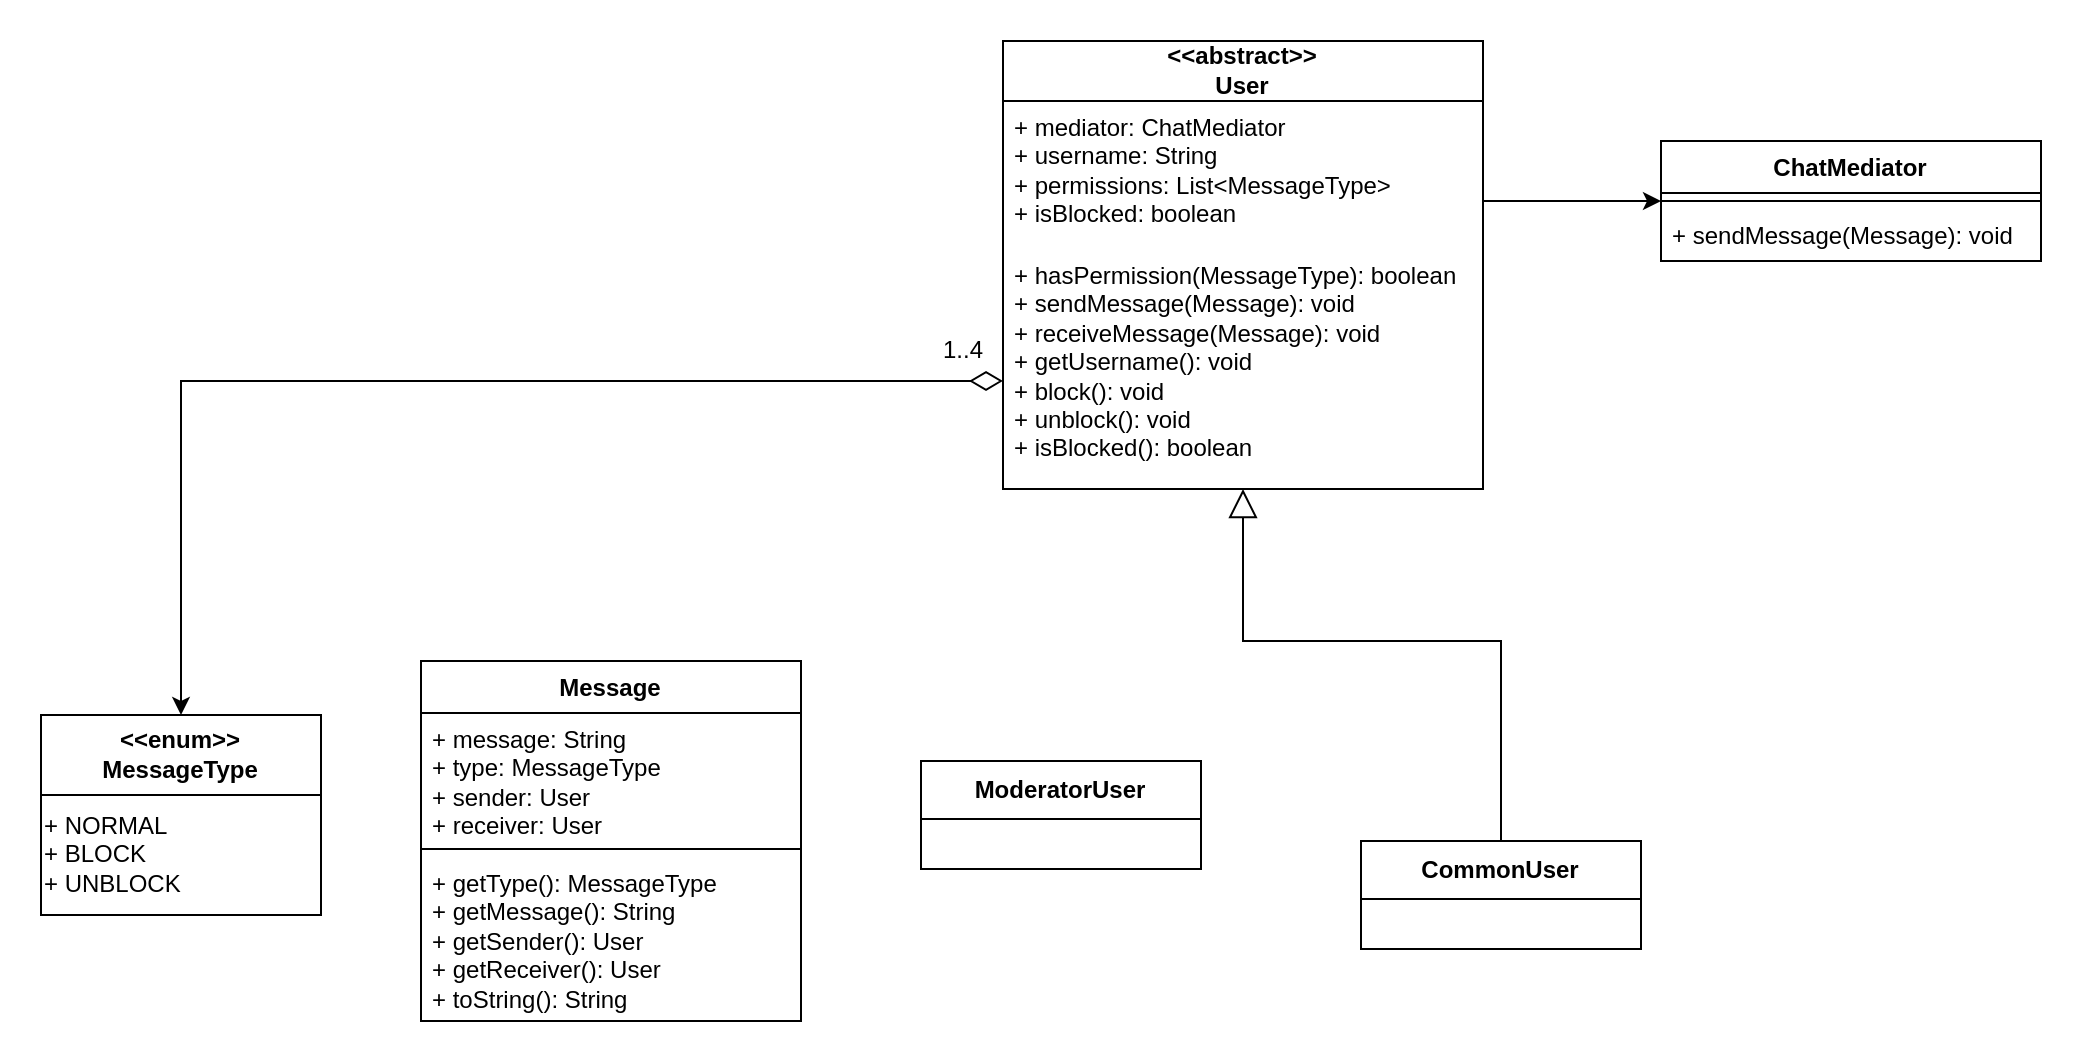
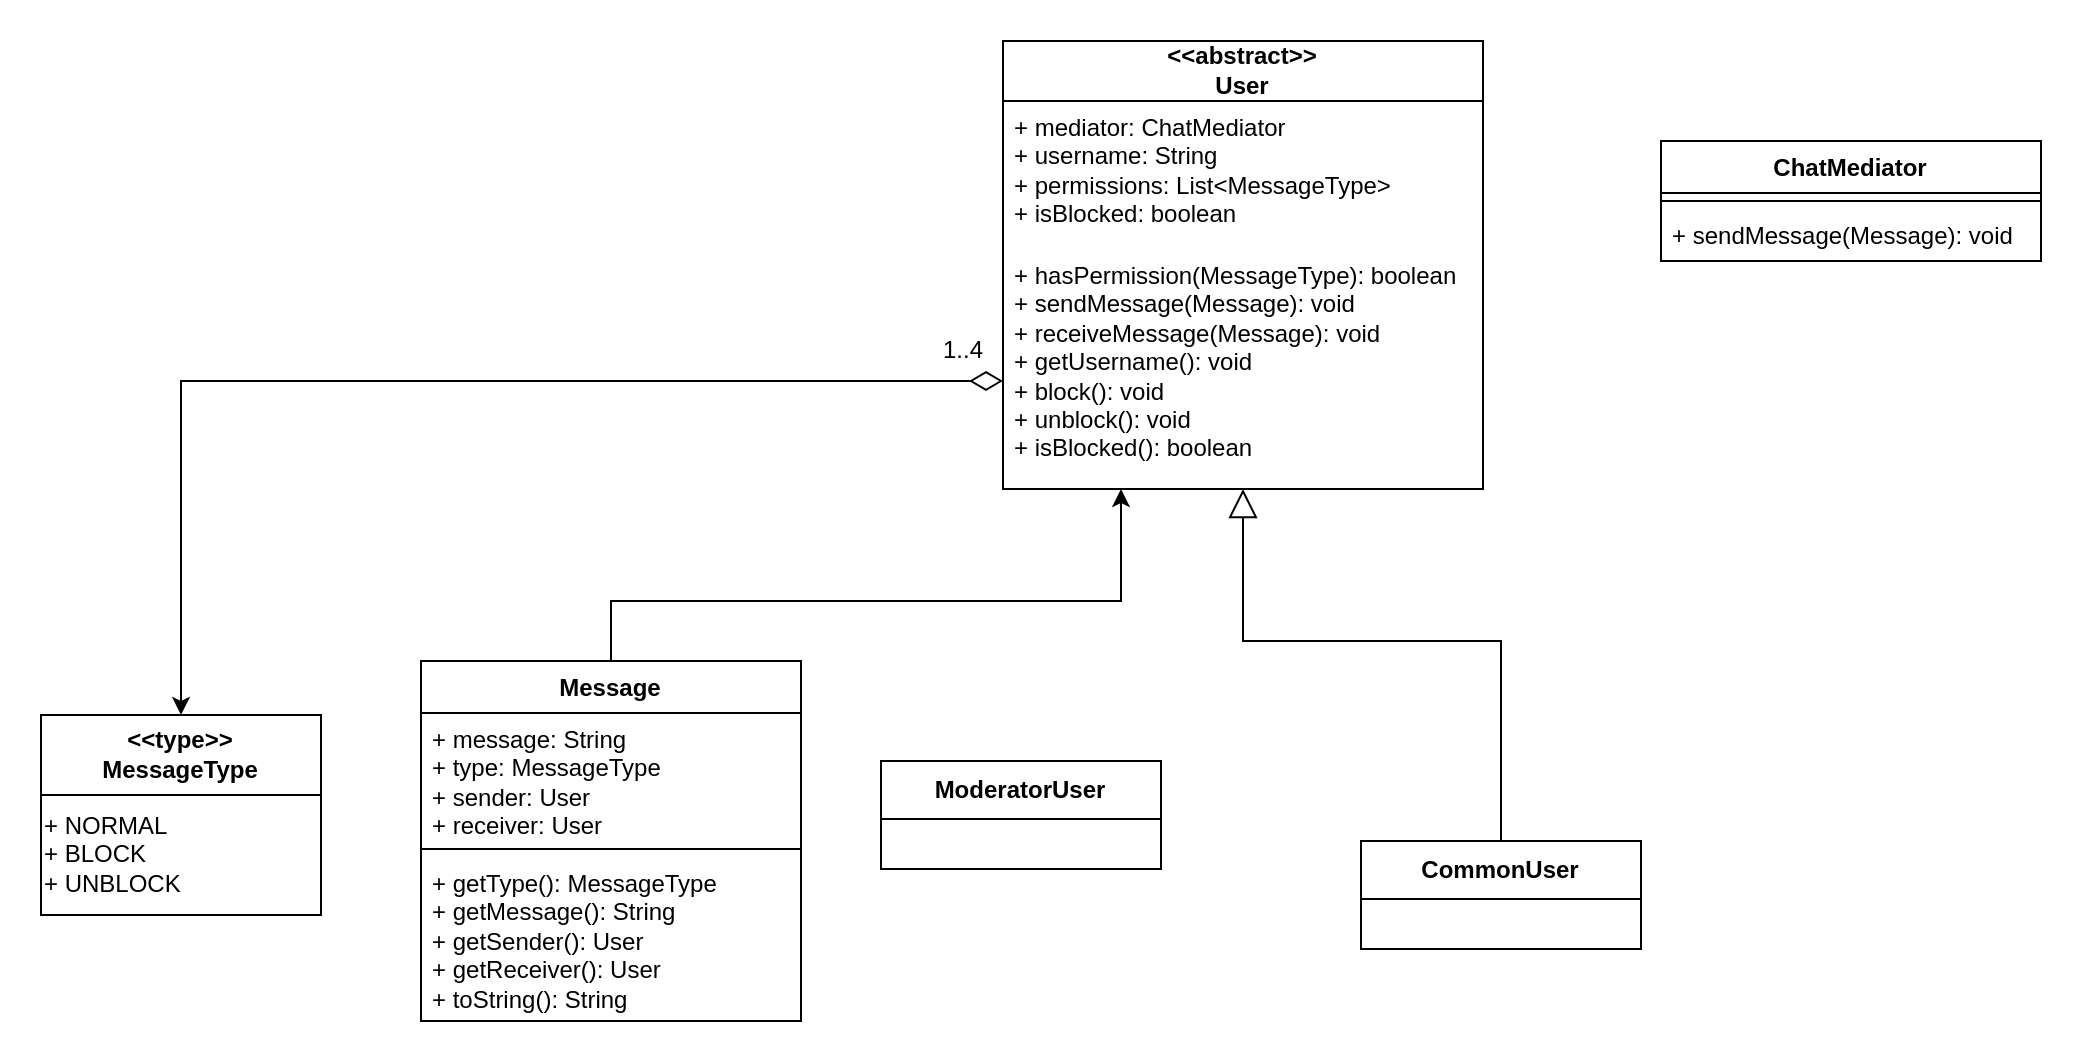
edge "<<abstract>> User" -> "ChatMediator": removed
edge "Message" -> "<<abstract>> User": added
node "<<enum>> MessageType": label "<<enum>> MessageType" -> "<<type>> MessageType"
node "ModeratorUser": moved (1061, 815) -> (1021, 815)
